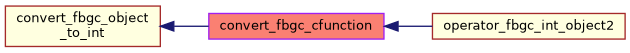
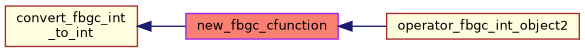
node "convert_fbgc_object _to_int": label "convert_fbgc_object _to_int" -> "convert_fbgc_int _to_int"
node "convert_fbgc_cfunction": label "convert_fbgc_cfunction" -> "new_fbgc_cfunction"
